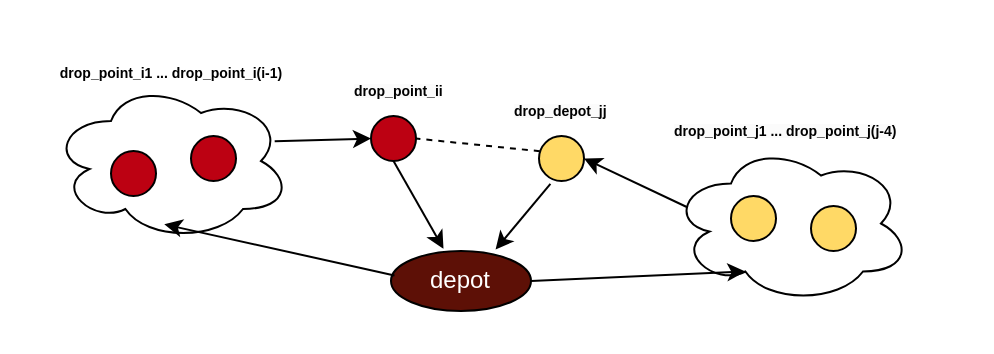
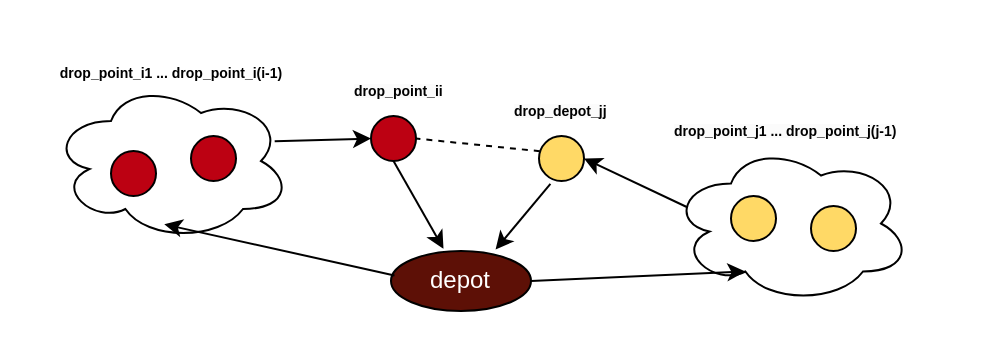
node "drop_point_j1 ... drop_point_j(j-4)": label "drop_point_j1 ... drop_point_j(j-4)" -> "drop_point_j1 ... drop_point_j(j-1)"
